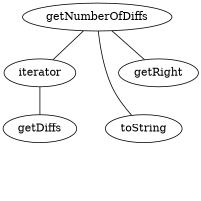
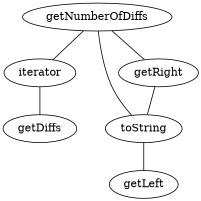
edge "getRight" -- "toString": added
node "getLeft": added
